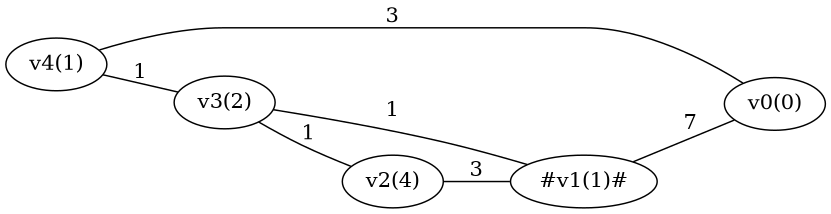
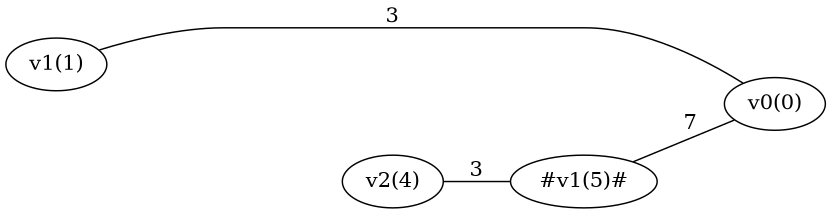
node "v4(1)": label "v4(1)" -> "v1(1)"
node "v3(2)": removed
node "#v1(1)#": label "#v1(1)#" -> "#v1(5)#"
